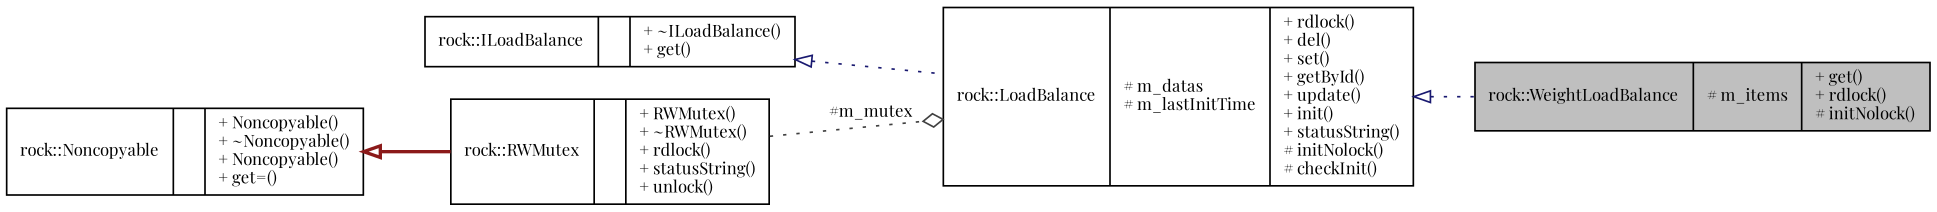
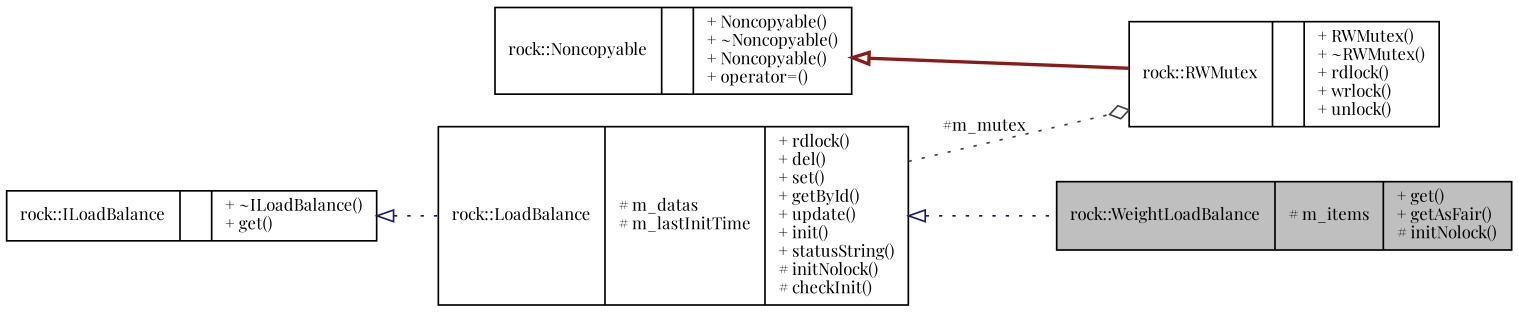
node "rock::WeightLoadBalance": text "+ rdlock()" -> "+ getAsFair()"
edge "rock::RWMutex" -> "rock::LoadBalance": reversed
node "rock::RWMutex": text "+ statusString()" -> "+ wrlock()"
node "rock::Noncopyable": text "+ get=()" -> "+ operator=()"
